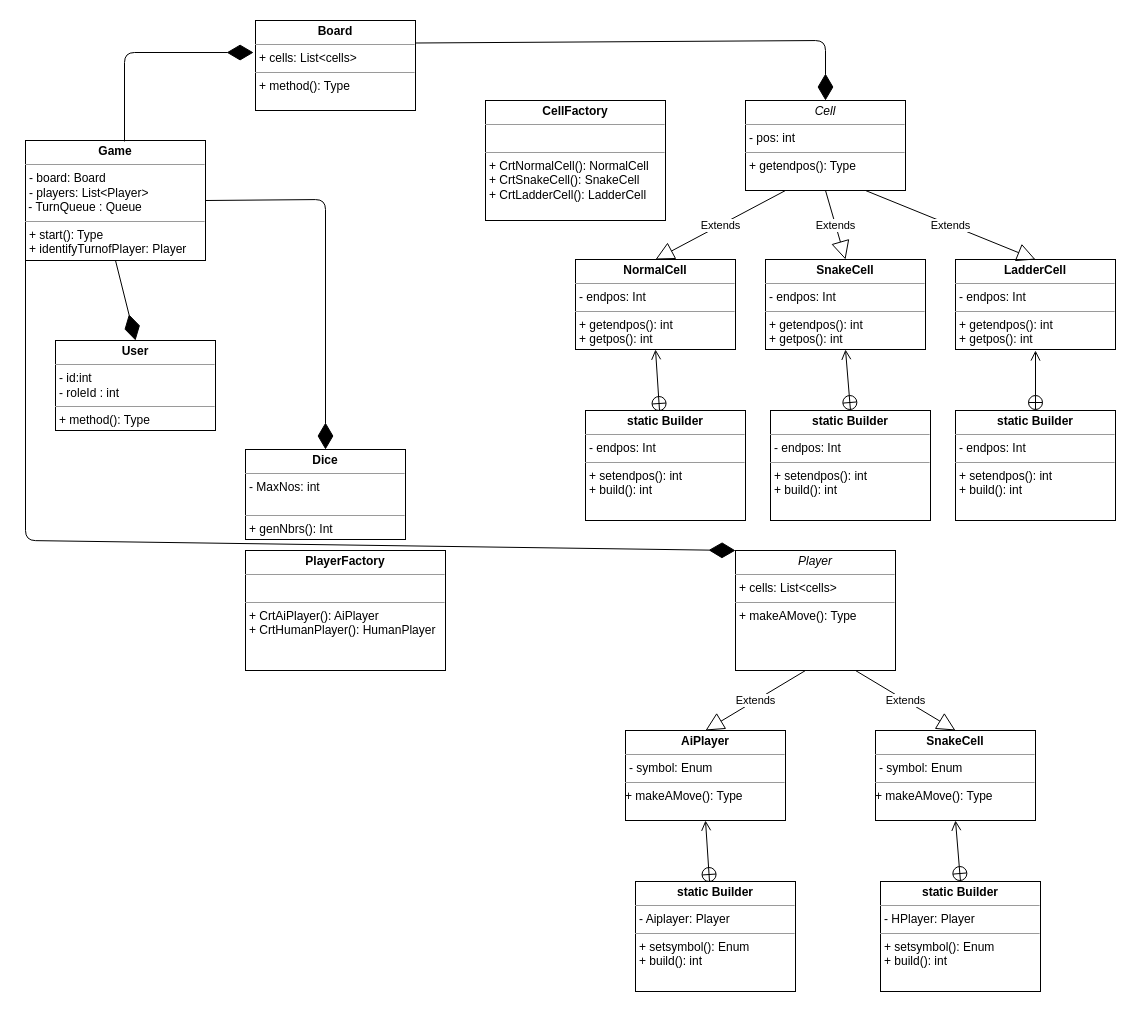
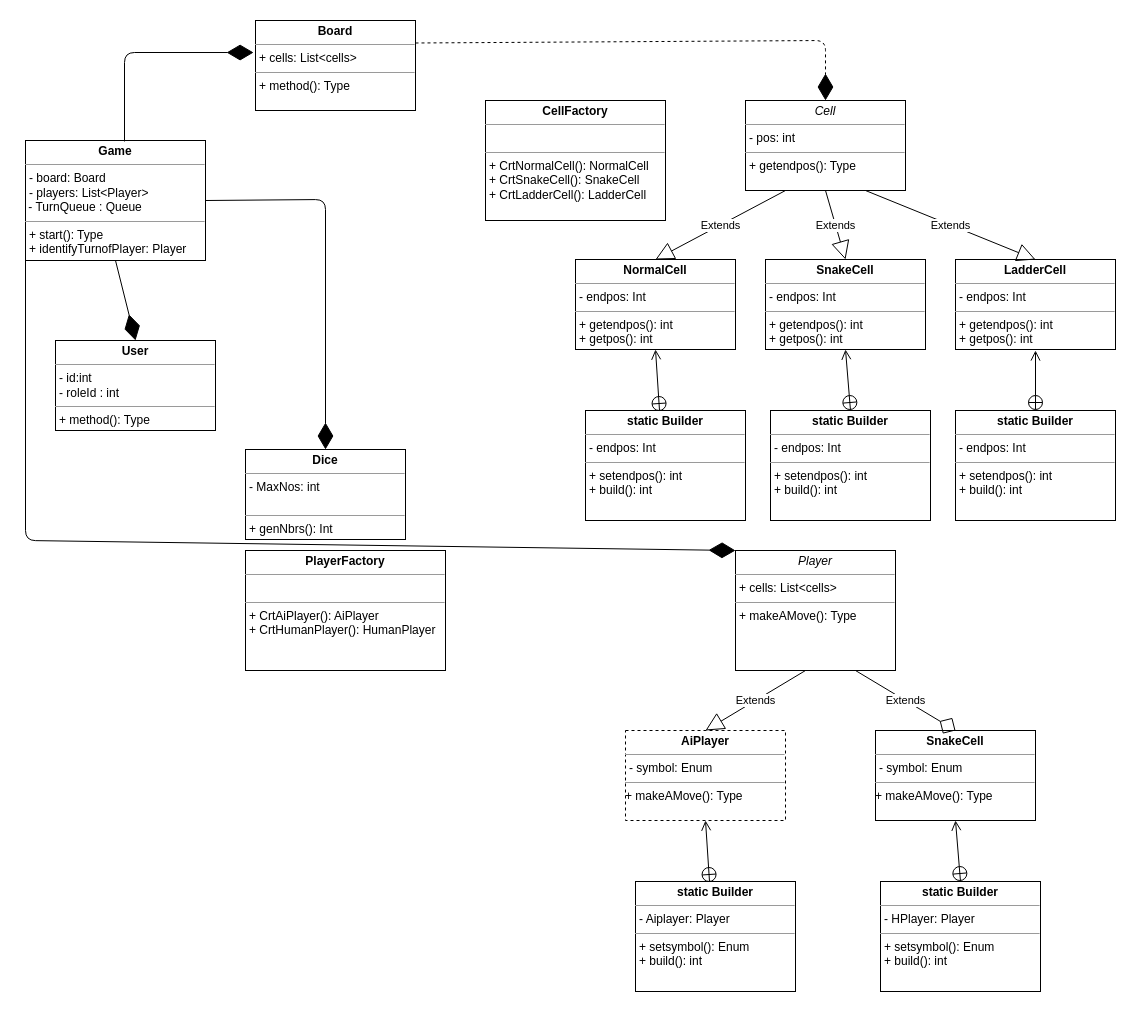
edge "Board + cells: List<cells> + method(): Type" -> "Cell - pos: int + getendpos(): Type": style solid -> dashed
edge "Player + cells: List<cells> + makeAMove(): Type" -> "SnakeCell - symbol: Enum + makeAMove(): Type": arrowhead block -> diamond
node "AiPlayer - symbol: Enum + makeAMove(): Type": style solid -> dashed
